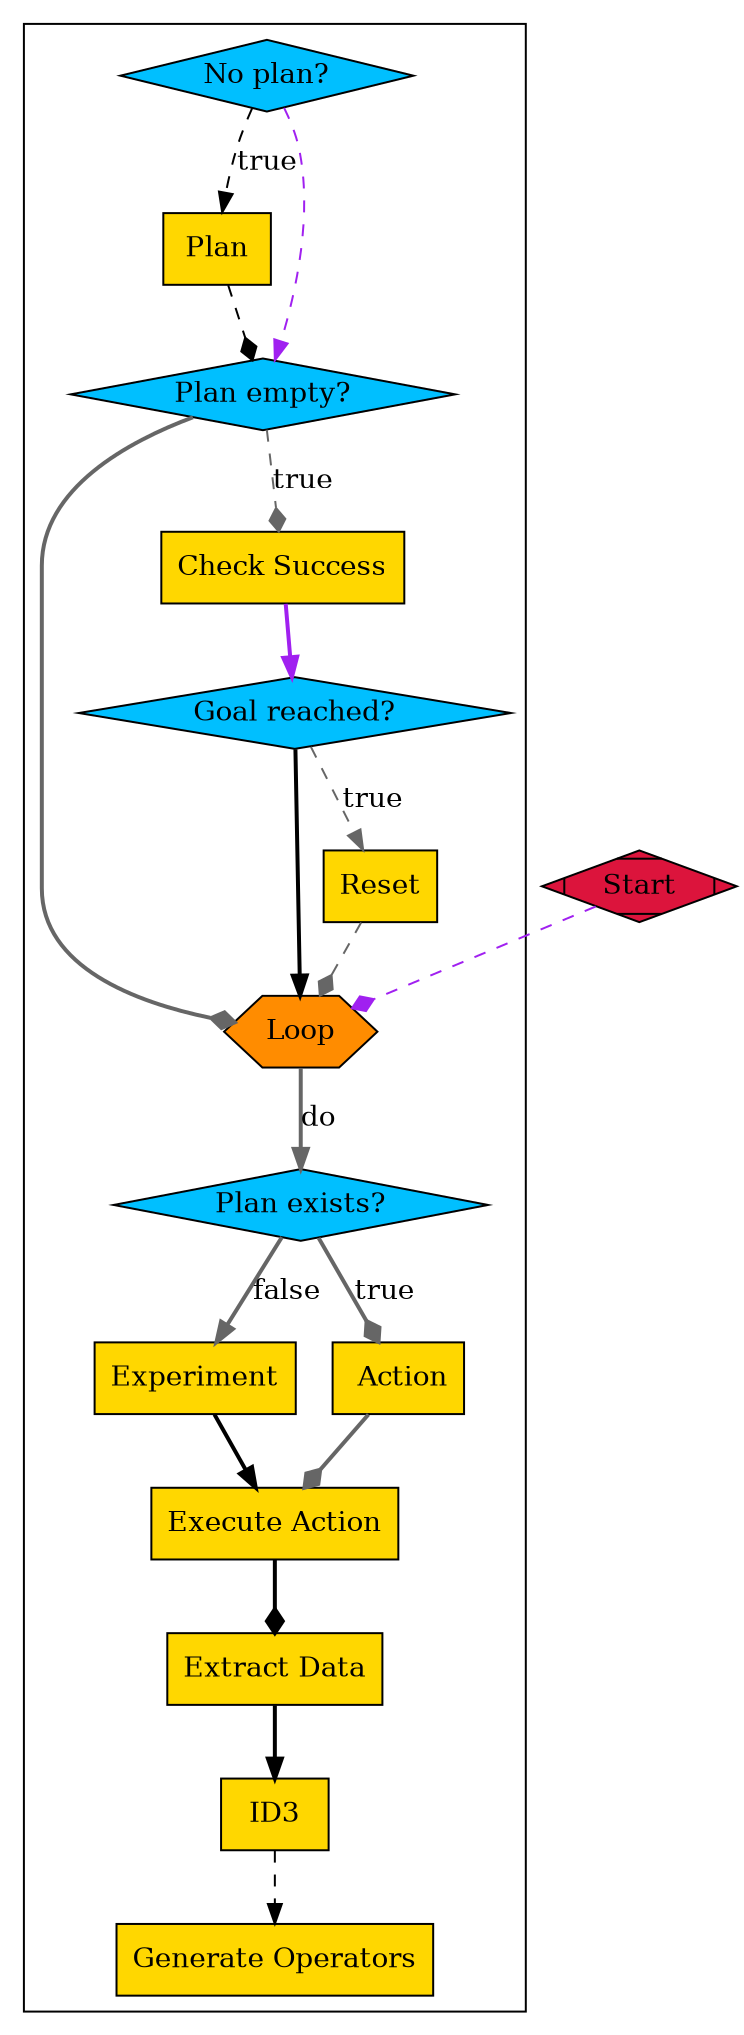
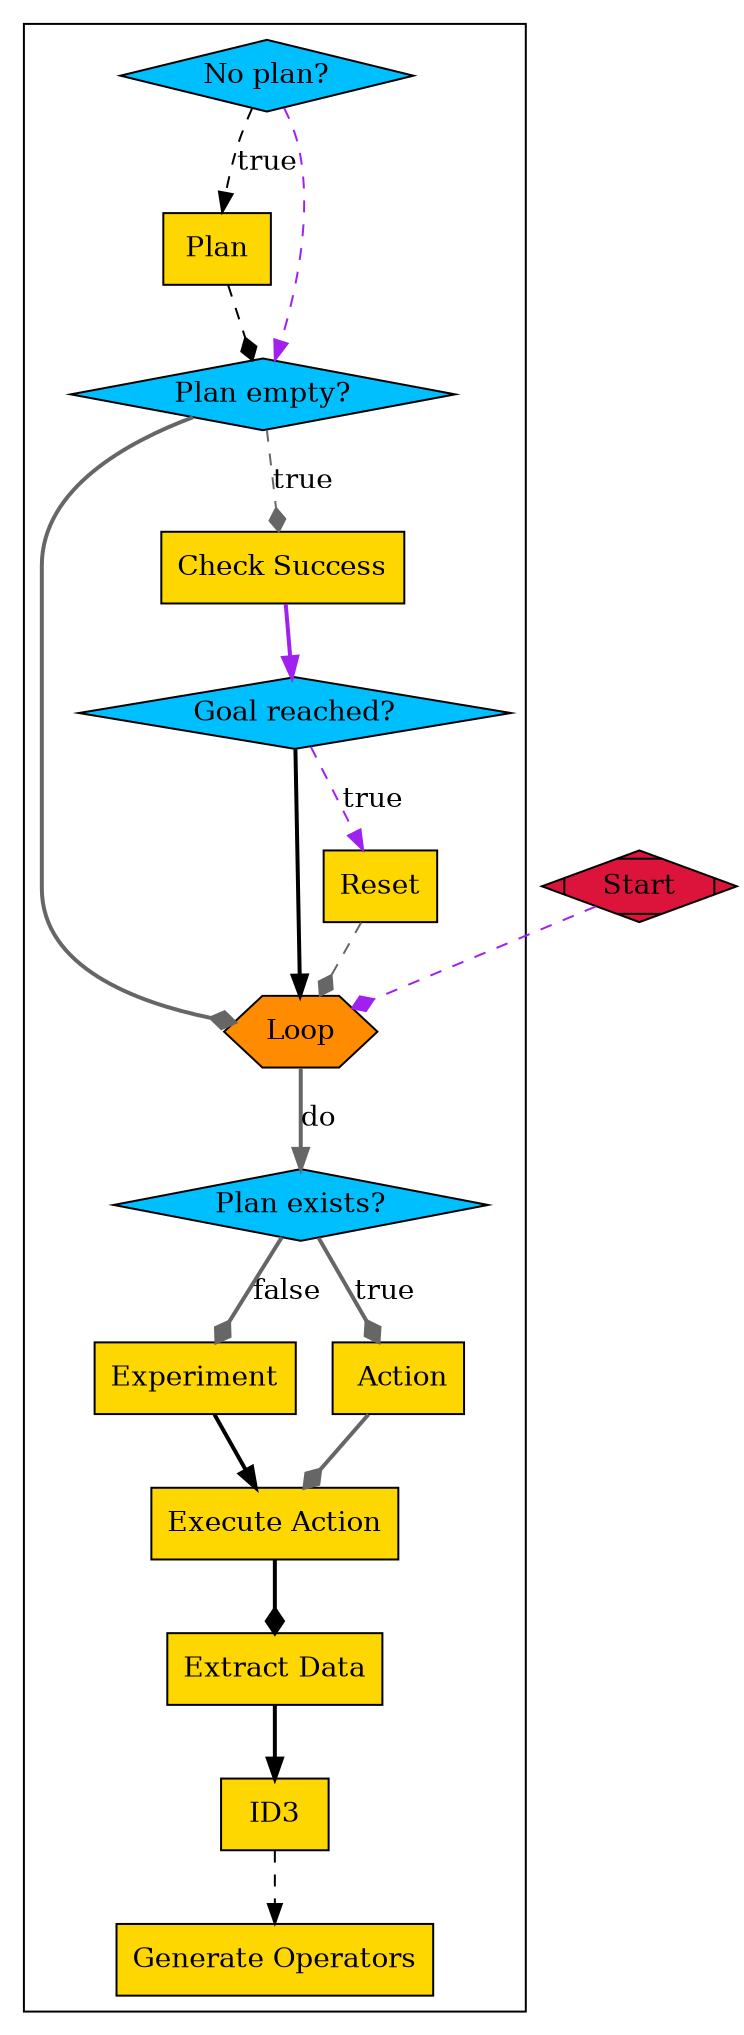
edge "Goal reached?" -> "Reset": color gray40 -> purple
edge "Plan exists?" -> "Experiment": arrowhead normal -> diamond
